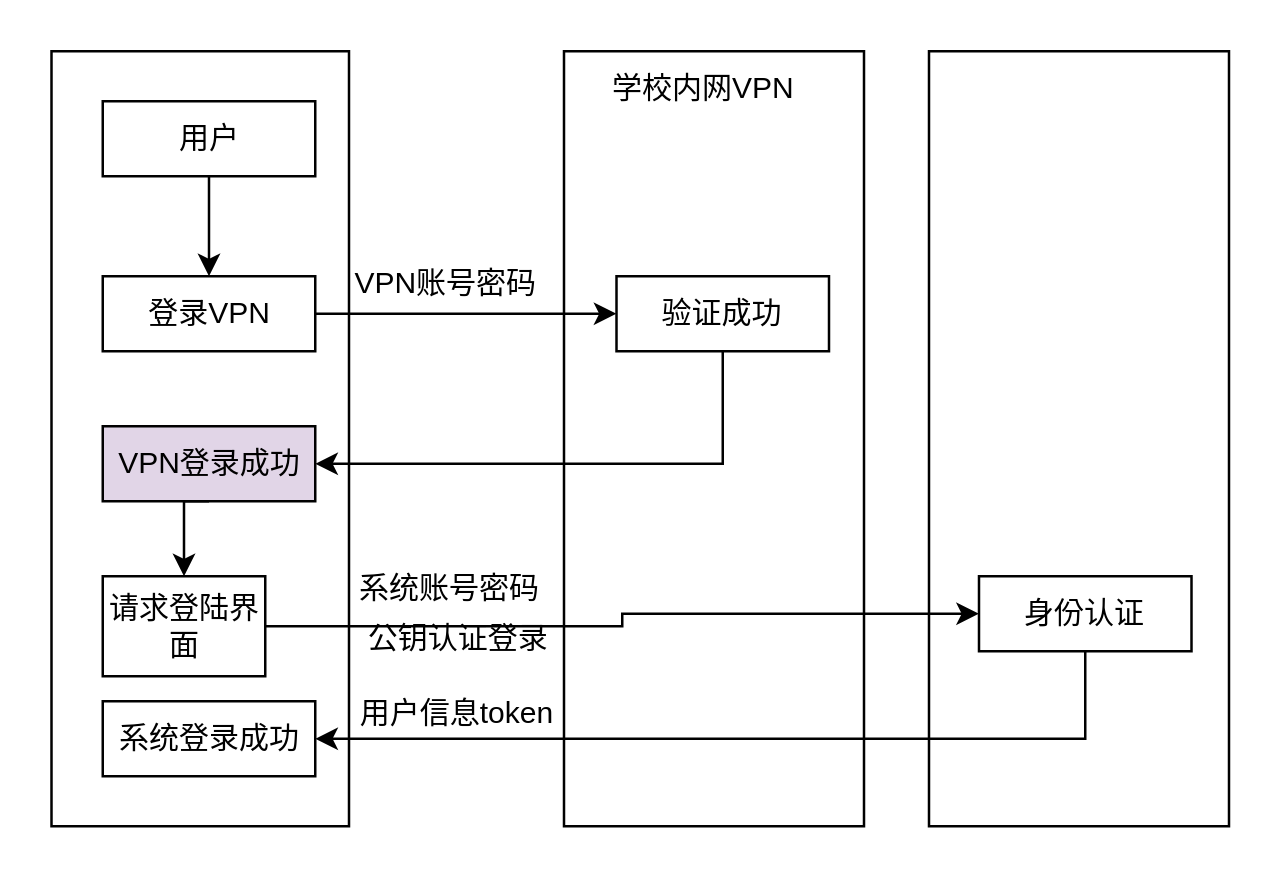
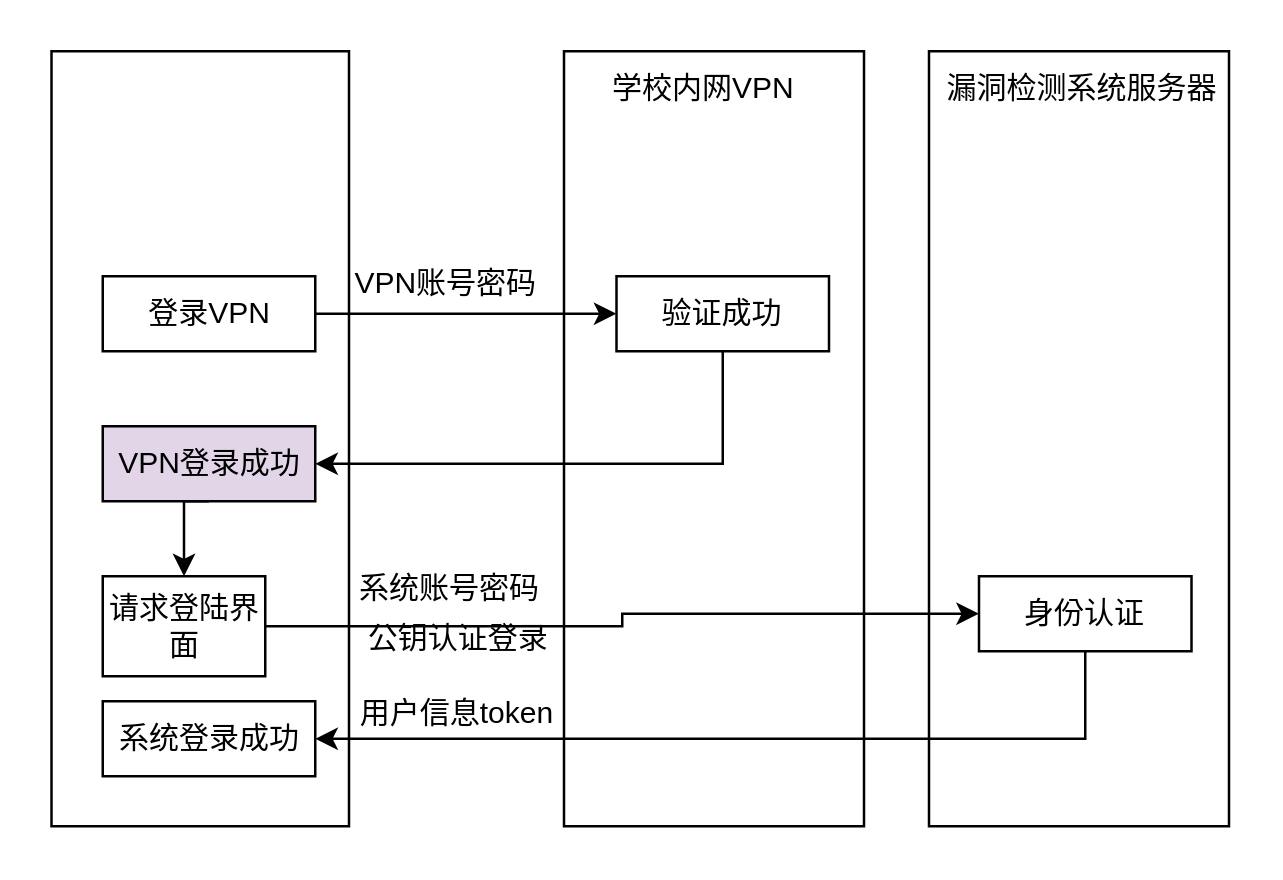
node "漏洞检测系统服务器": added
node "用户": removed
edge "用户" -> "登录VPN": removed
